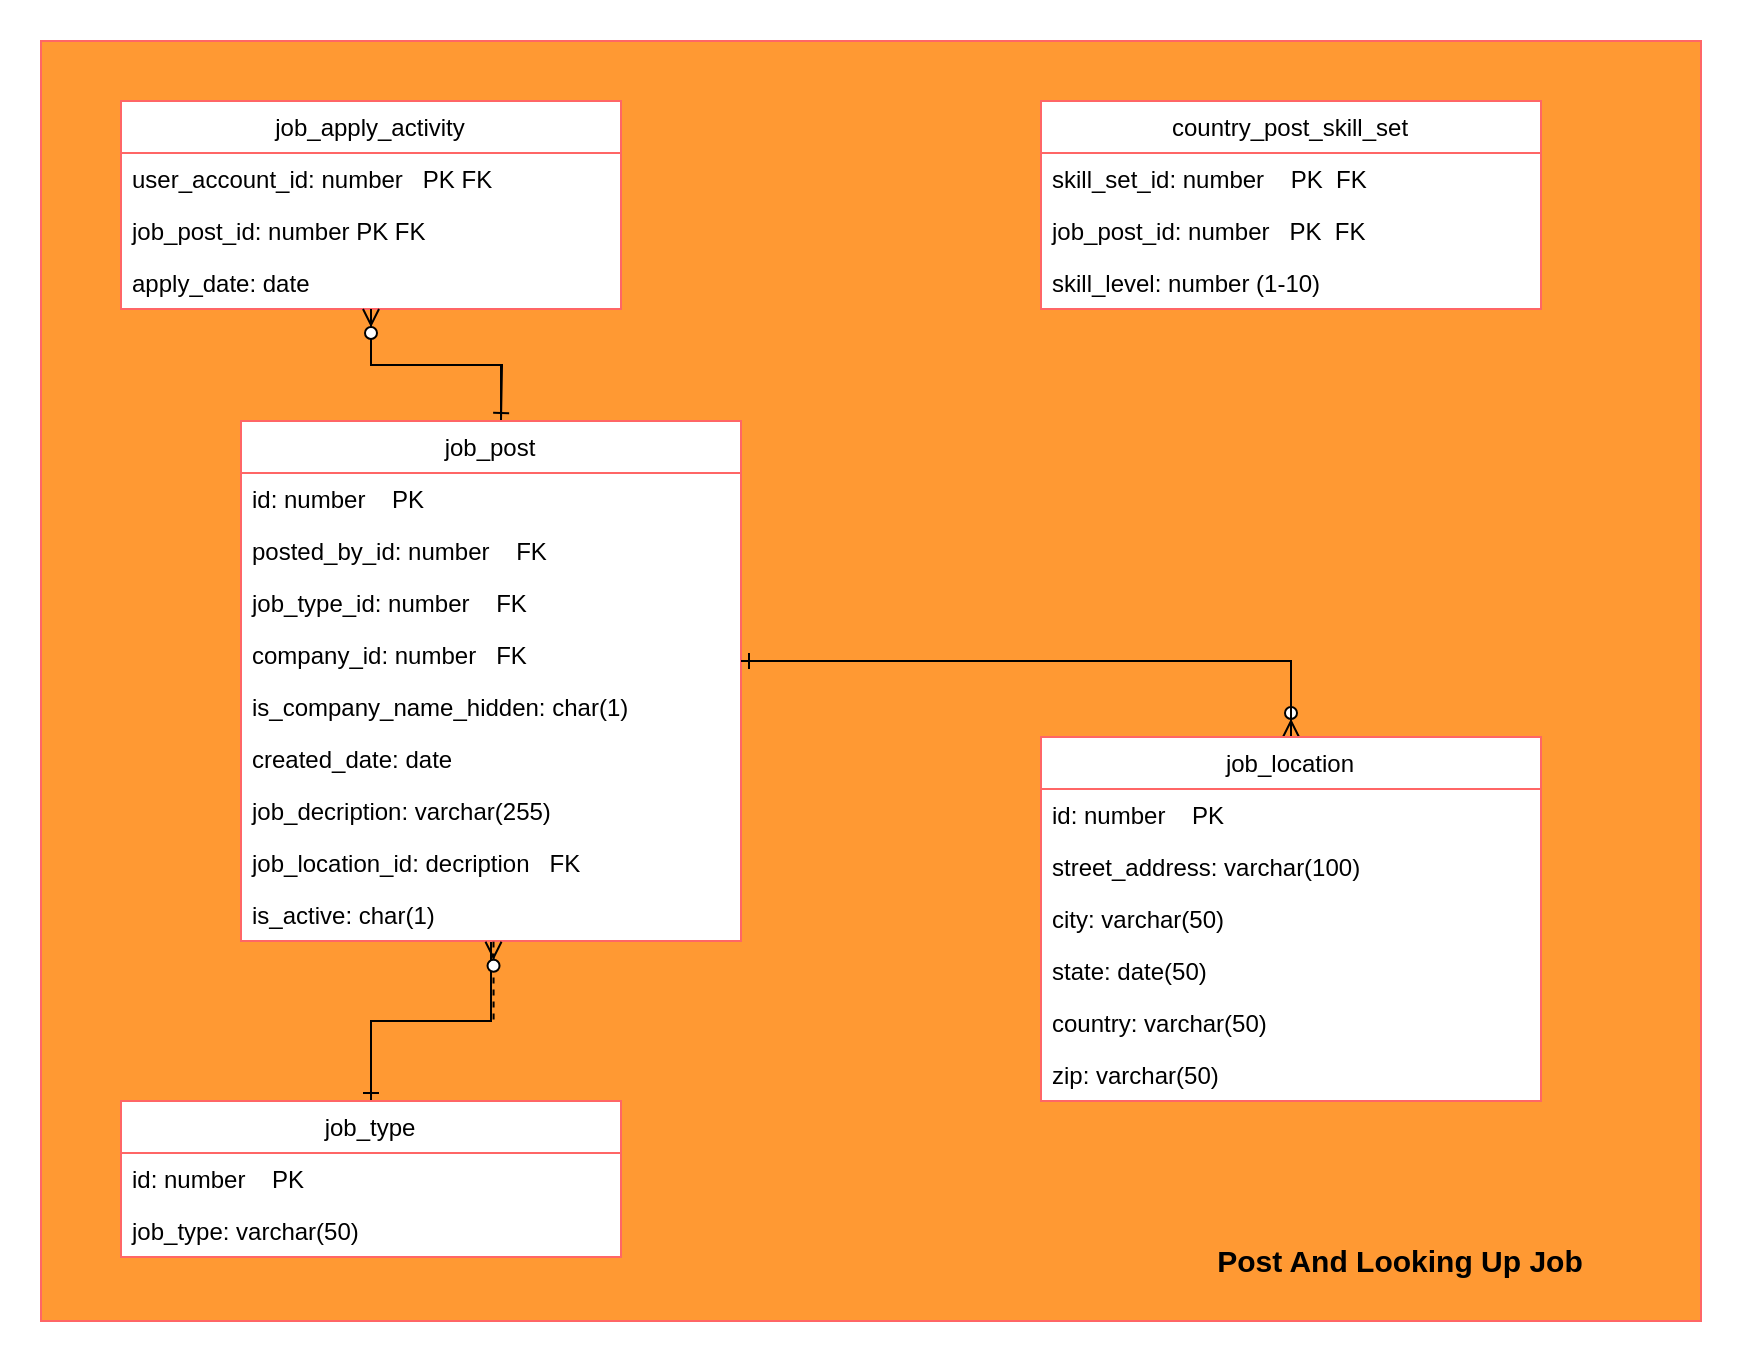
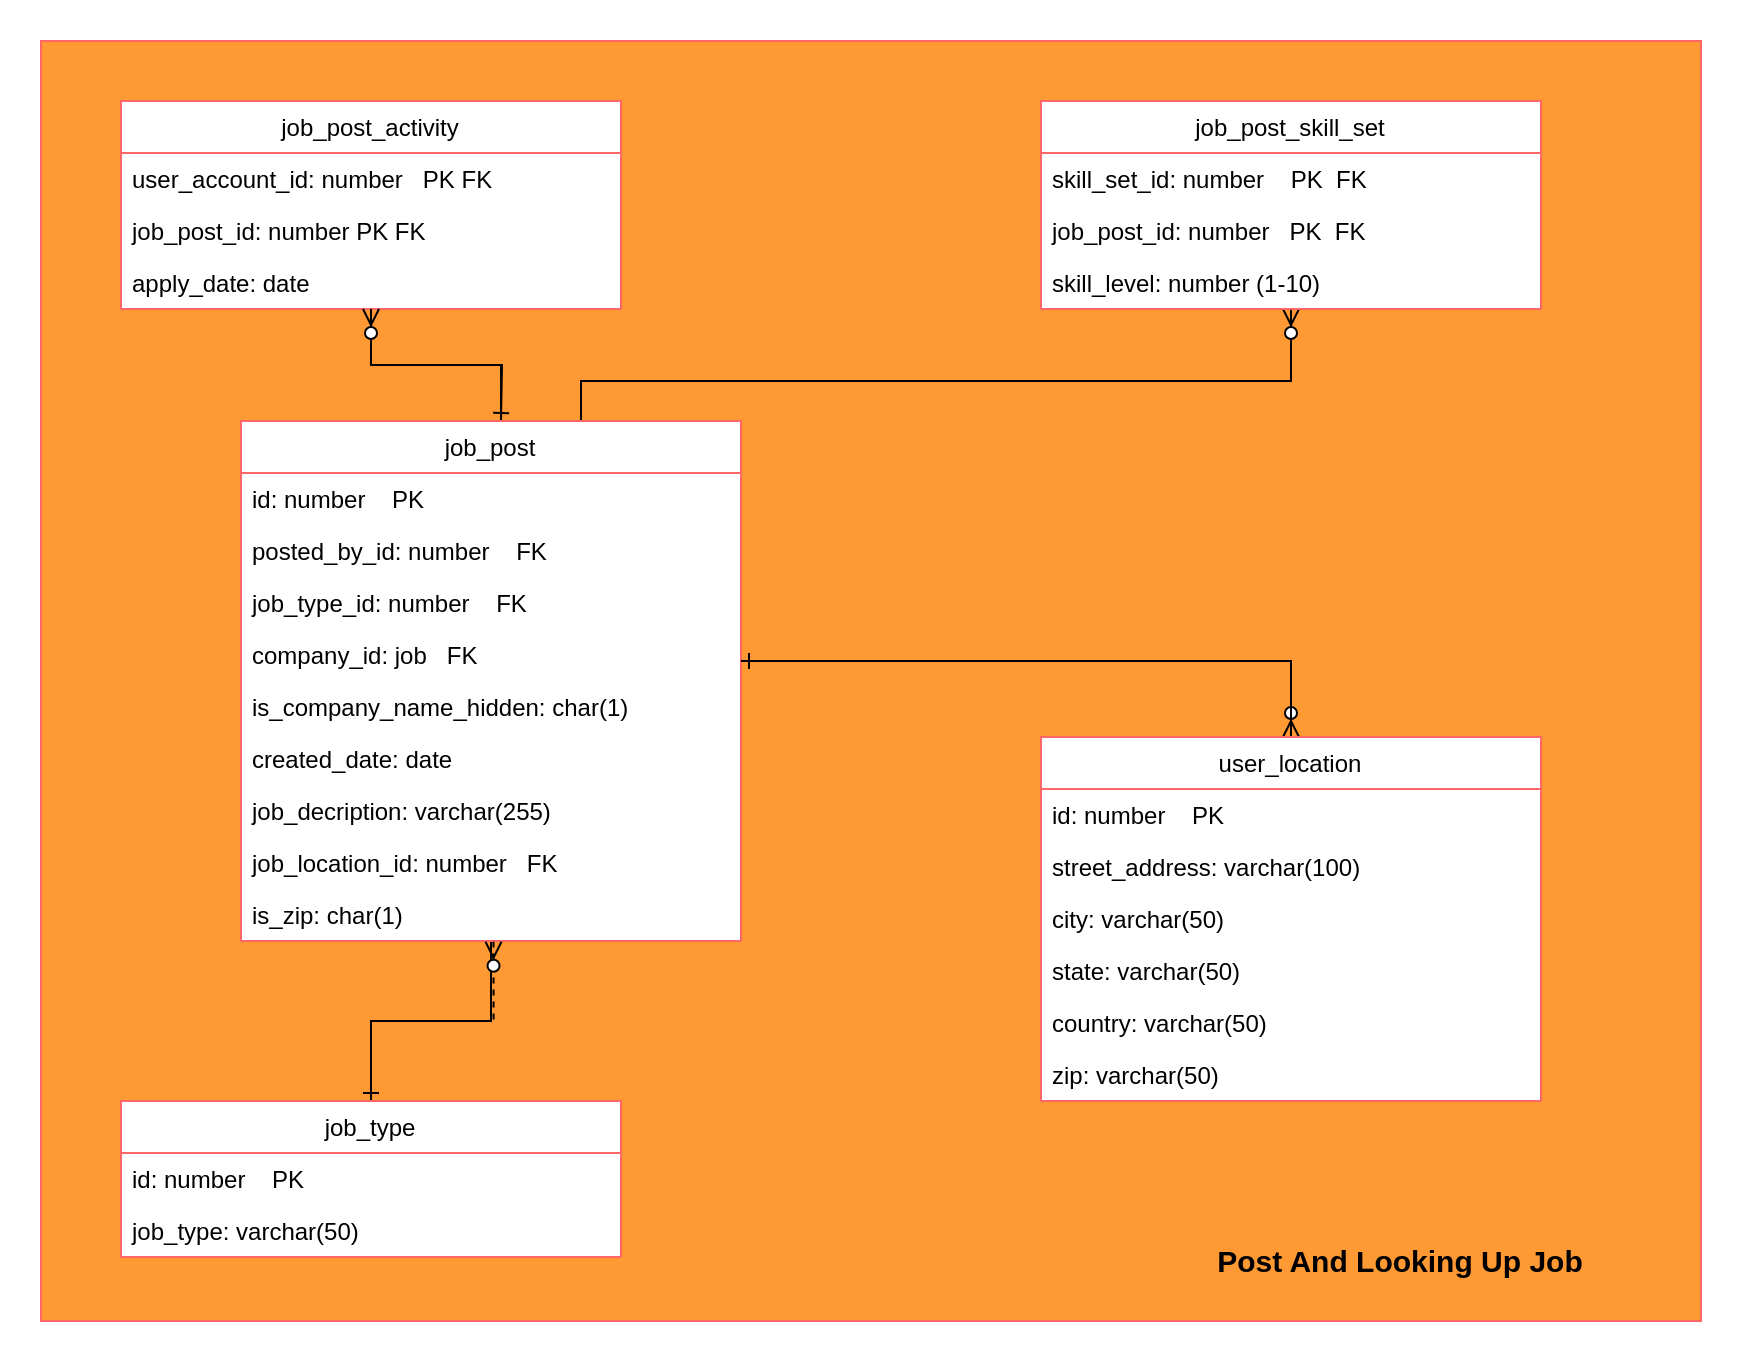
node "job_apply_activity": label "job_apply_activity" -> "job_post_activity"
node "country_post_skill_set": label "country_post_skill_set" -> "job_post_skill_set"
edge "job_post" -> "skill_level: number (1-10)": added
node "company_id: number FK": label "company_id: number FK" -> "company_id: job FK"
node "job_location": label "job_location" -> "user_location"
node "job_location_id: decription FK": label "job_location_id: decription FK" -> "job_location_id: number FK"
node "is_active: char(1)": label "is_active: char(1)" -> "is_zip: char(1)"
node "state: date(50)": label "state: date(50)" -> "state: varchar(50)"
